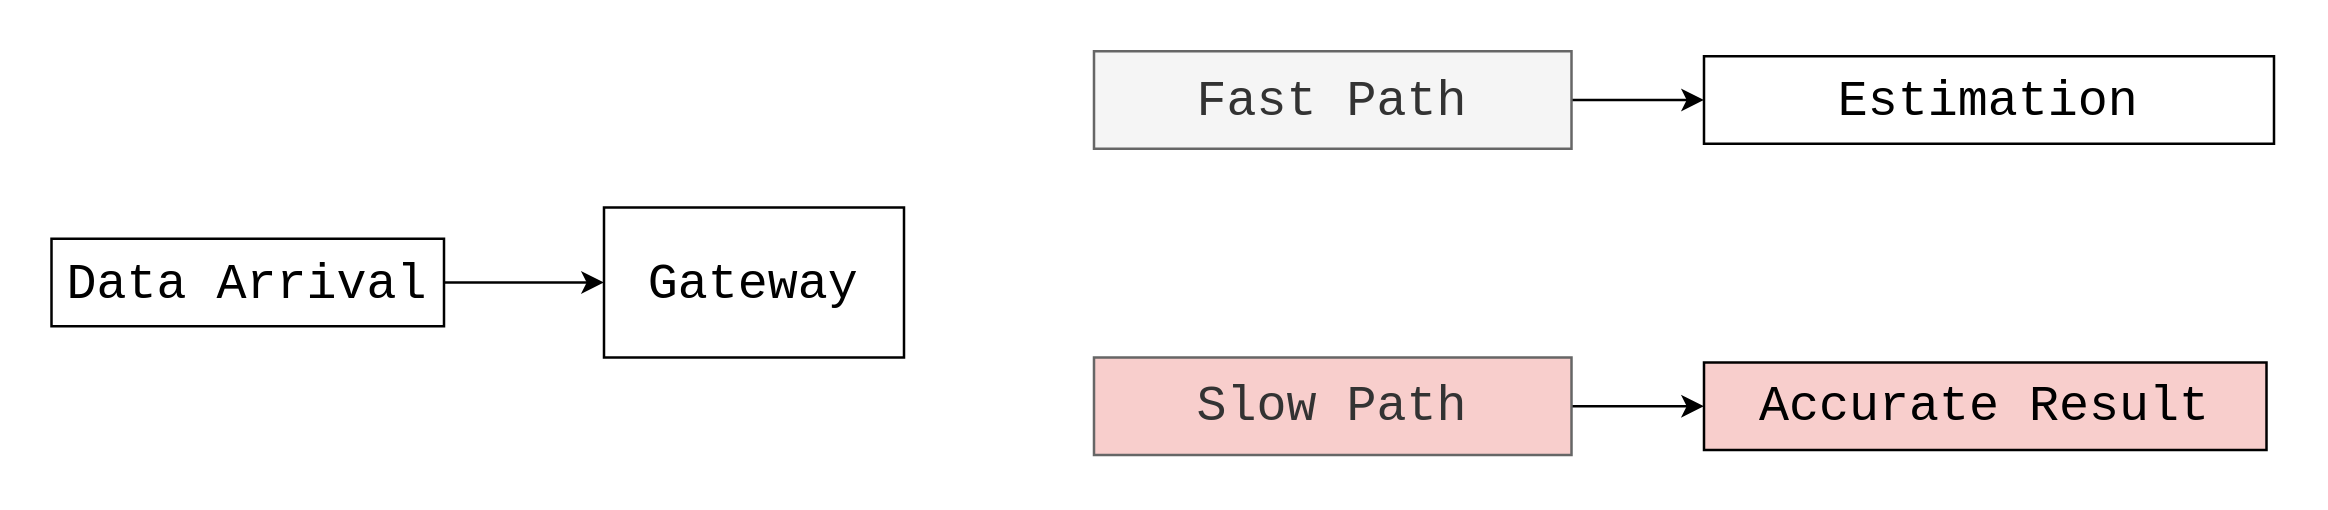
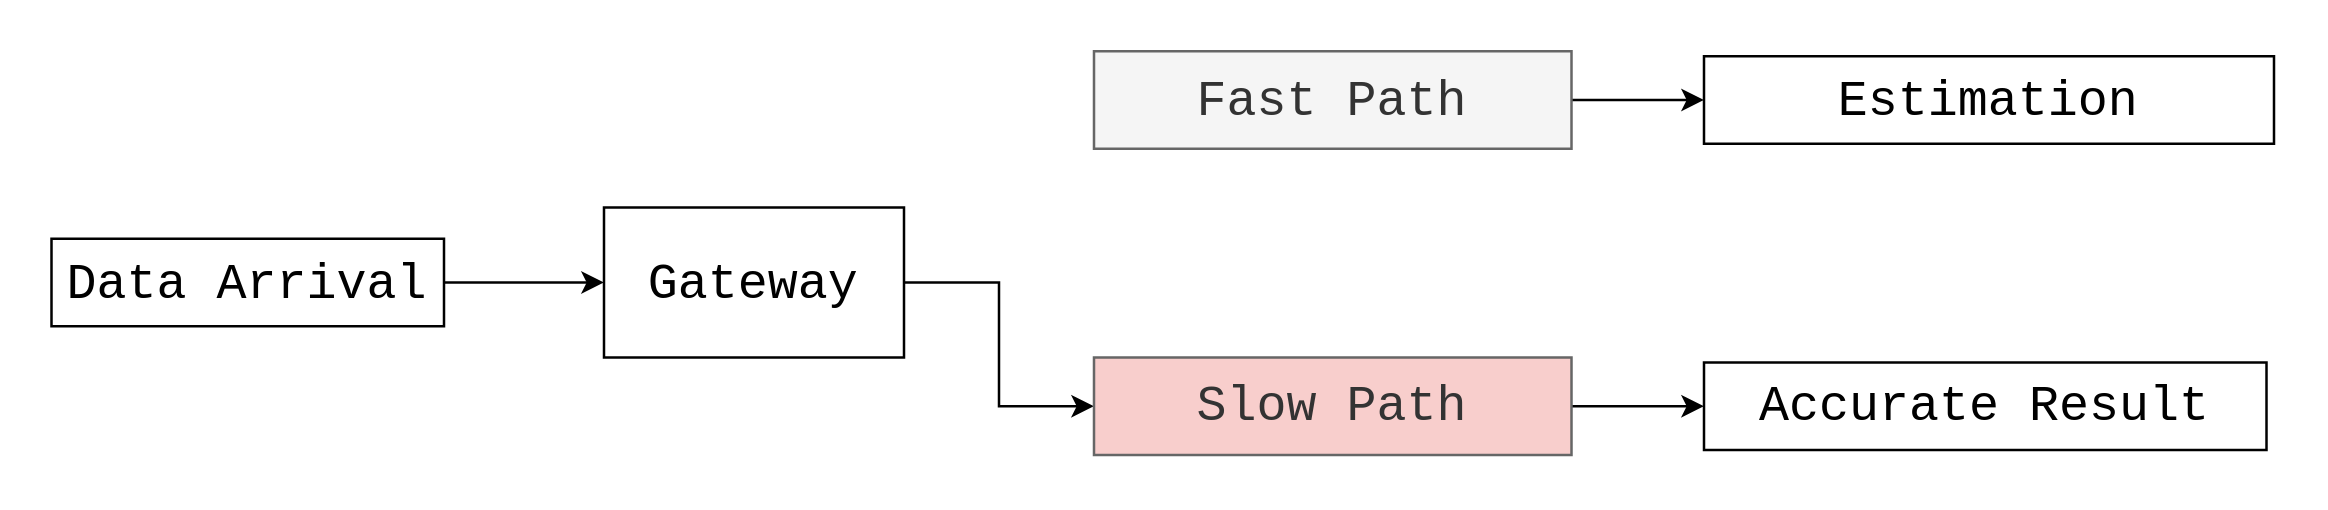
edge "Gateway" -> "Slow Path": added
node "Accurate Result": fillcolor #f8cecc -> #ffffff
